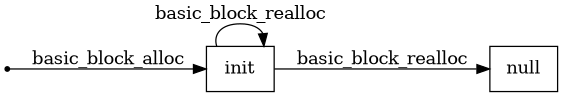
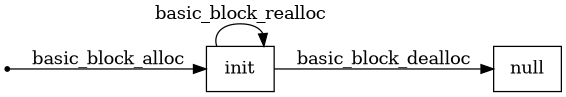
edge "init" -> "null": label "basic_block_realloc" -> "basic_block_dealloc"
